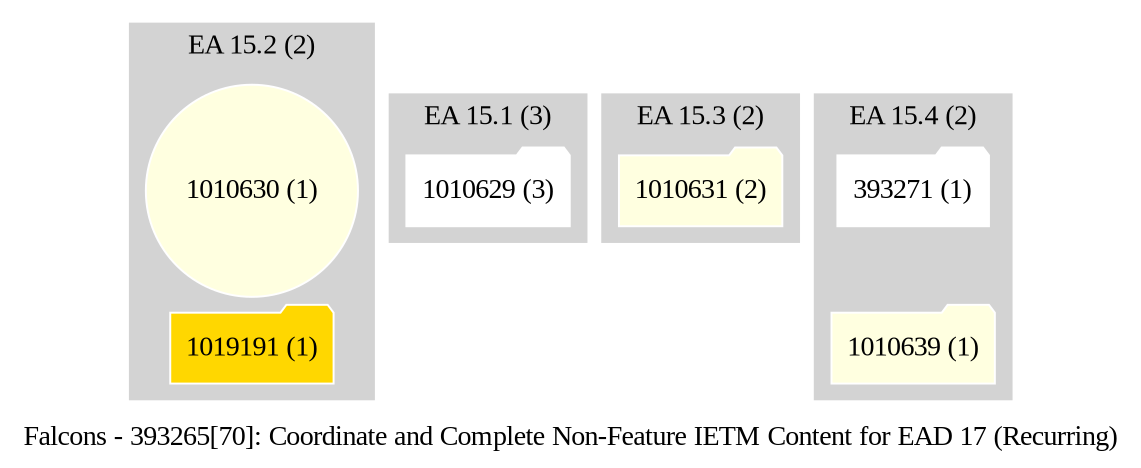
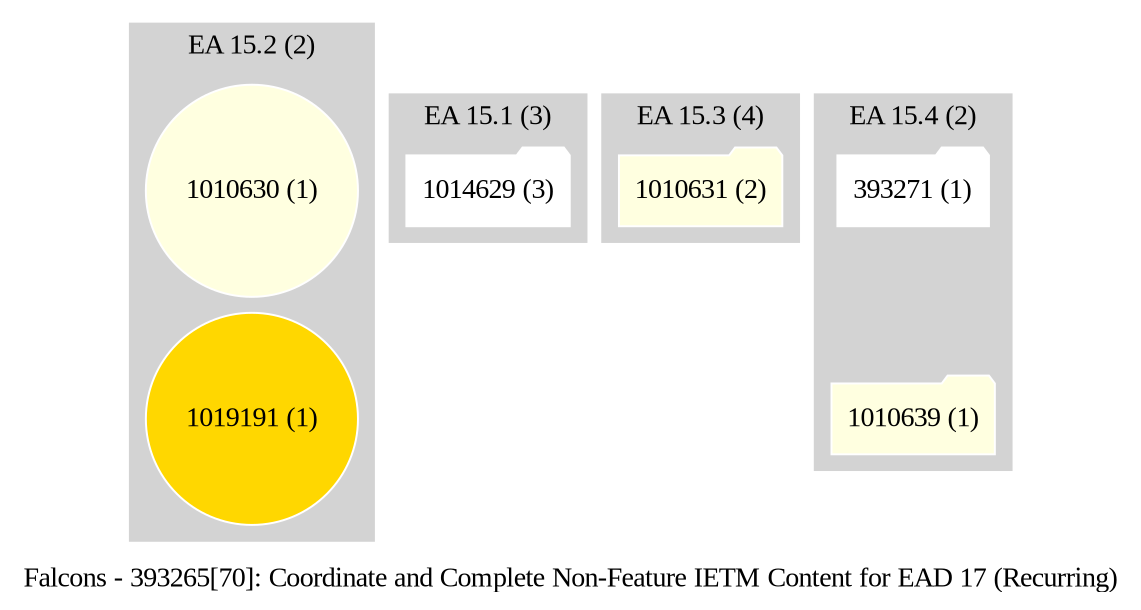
cluster "EA 15.3 (2)": label "EA 15.3 (2)" -> "EA 15.3 (4)"
node "1010629 (3)": label "1010629 (3)" -> "1014629 (3)"
node "1019191 (1)": shape folder -> circle
